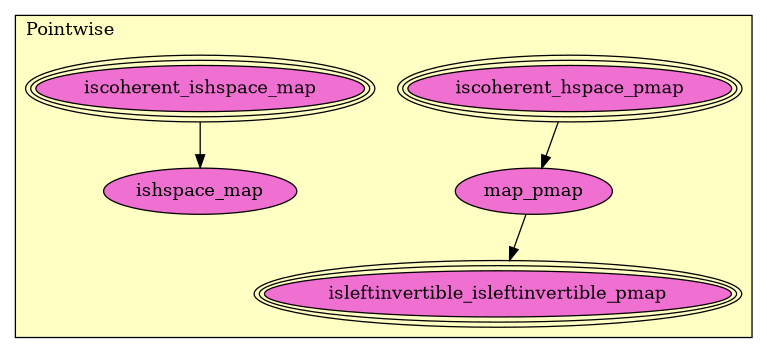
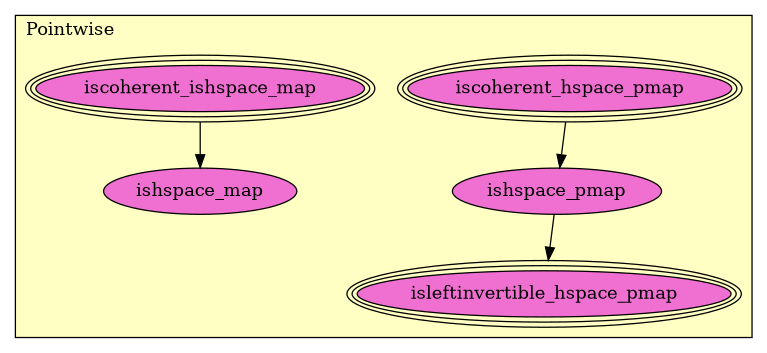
node "map_pmap": label "map_pmap" -> "ishspace_pmap"
node "isleftinvertible_isleftinvertible_pmap": label "isleftinvertible_isleftinvertible_pmap" -> "isleftinvertible_hspace_pmap"
